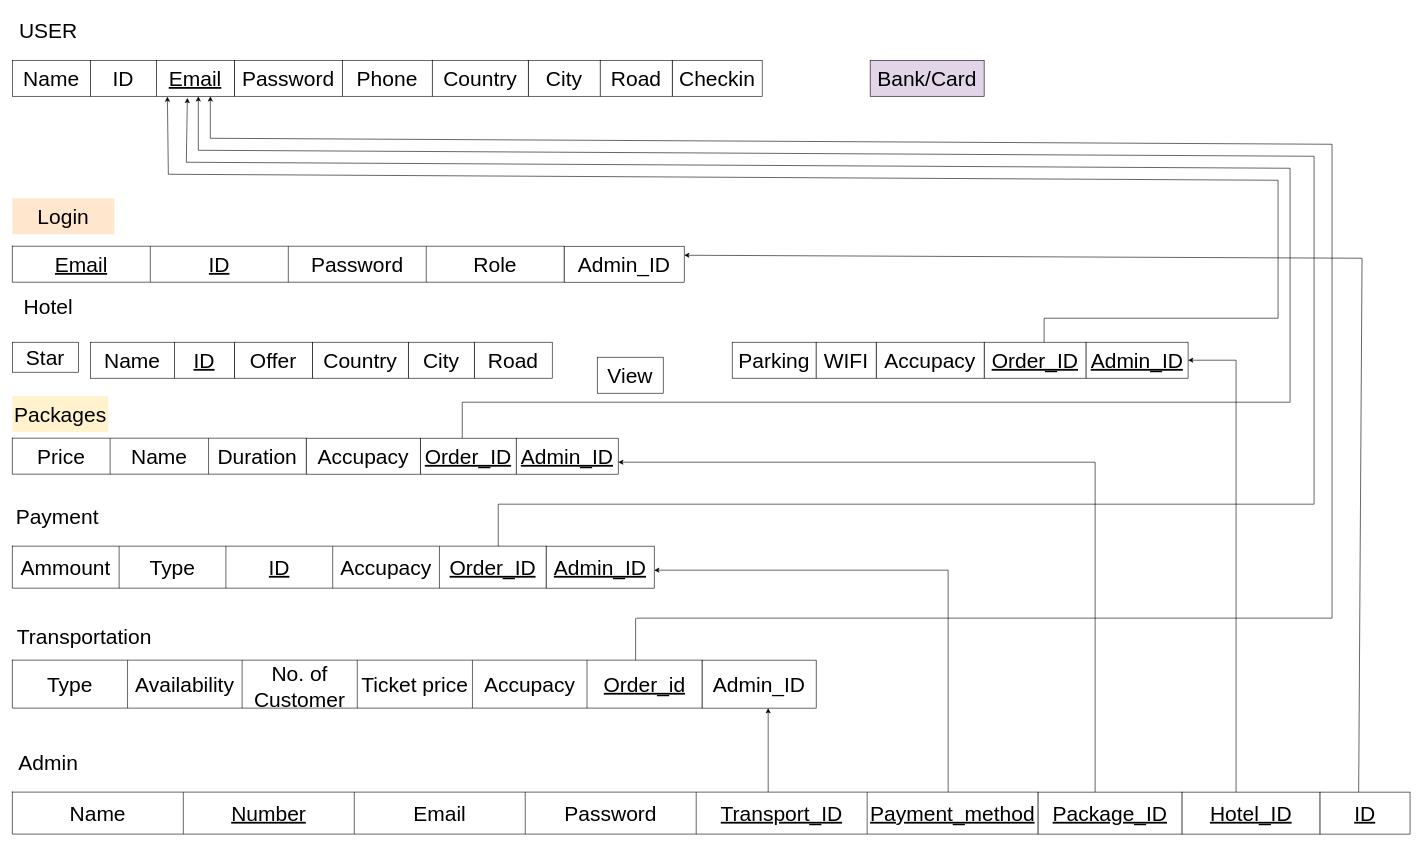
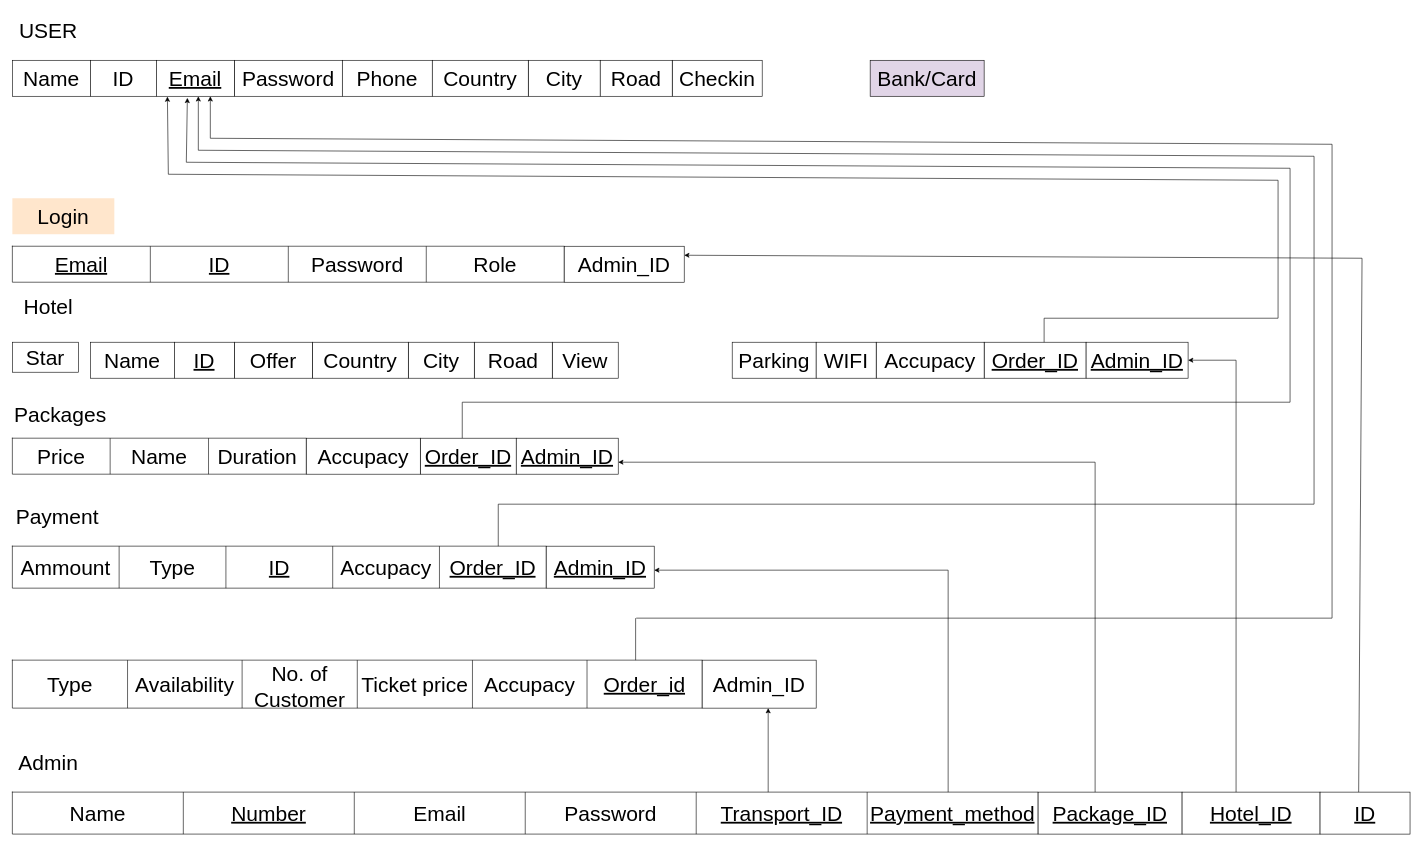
node "View": moved (630, 375) -> (585, 360)
node "Packages": fillcolor #fff2cc -> #ffffff
node "Transportation": removed
